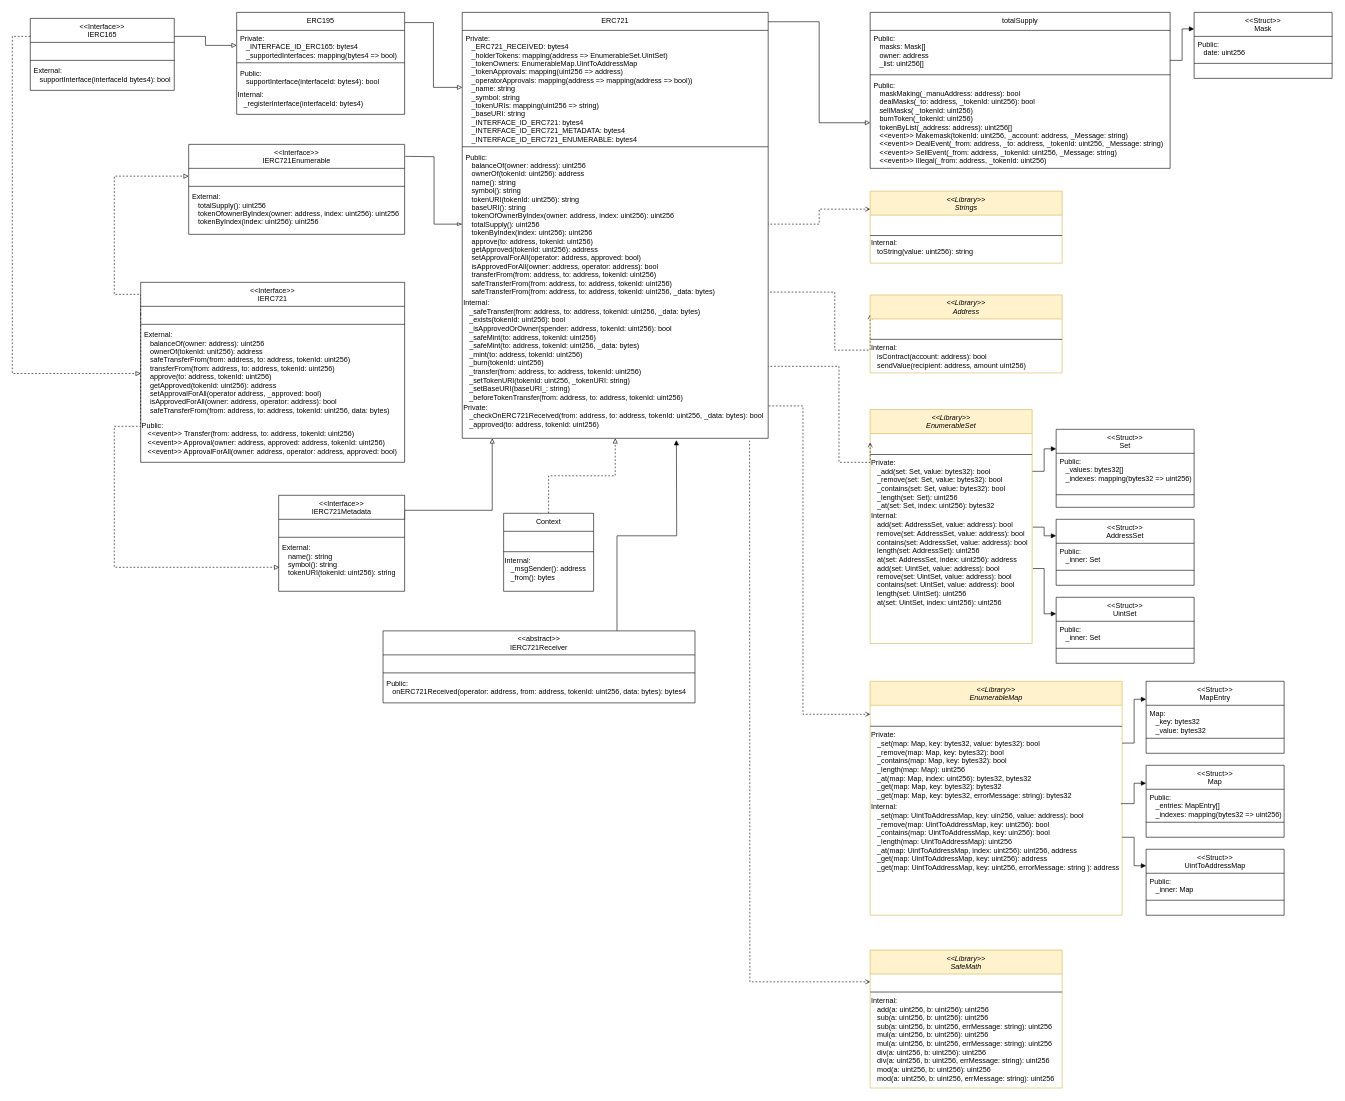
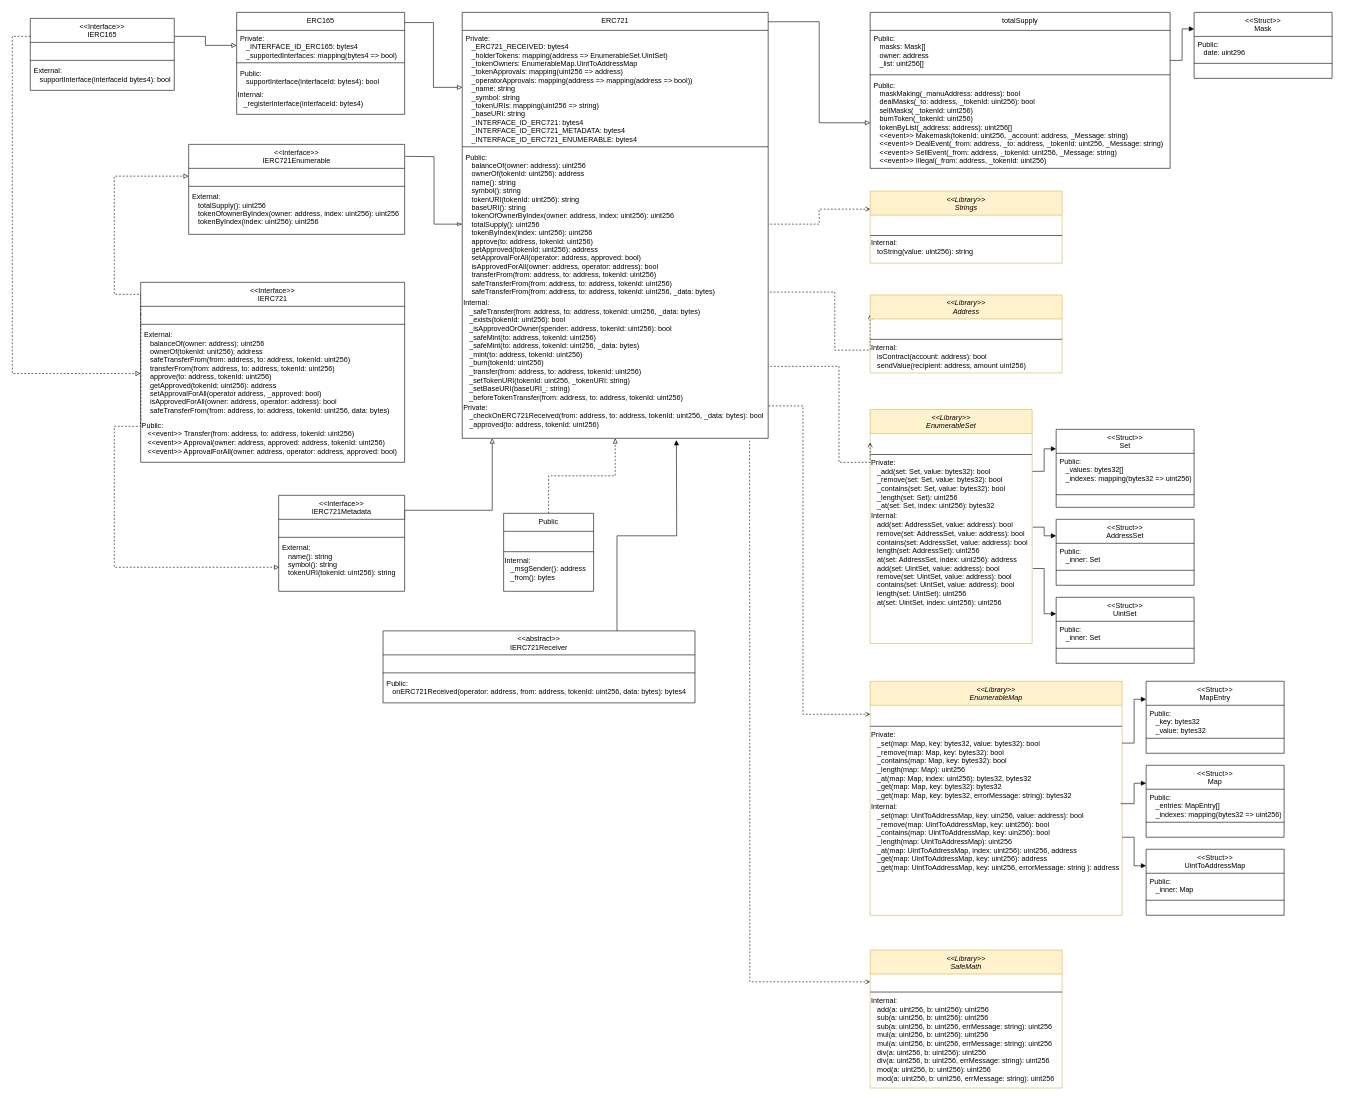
node "ERC195": label "ERC195" -> "ERC165"
node "Public: date: uint256": label "Public: date: uint256" -> "Public: date: uint296"
node "Context": label "Context" -> "Public"
node "Map: _key: bytes32 _value: bytes32": label "Map: _key: bytes32 _value: bytes32" -> "Public: _key: bytes32 _value: bytes32"
